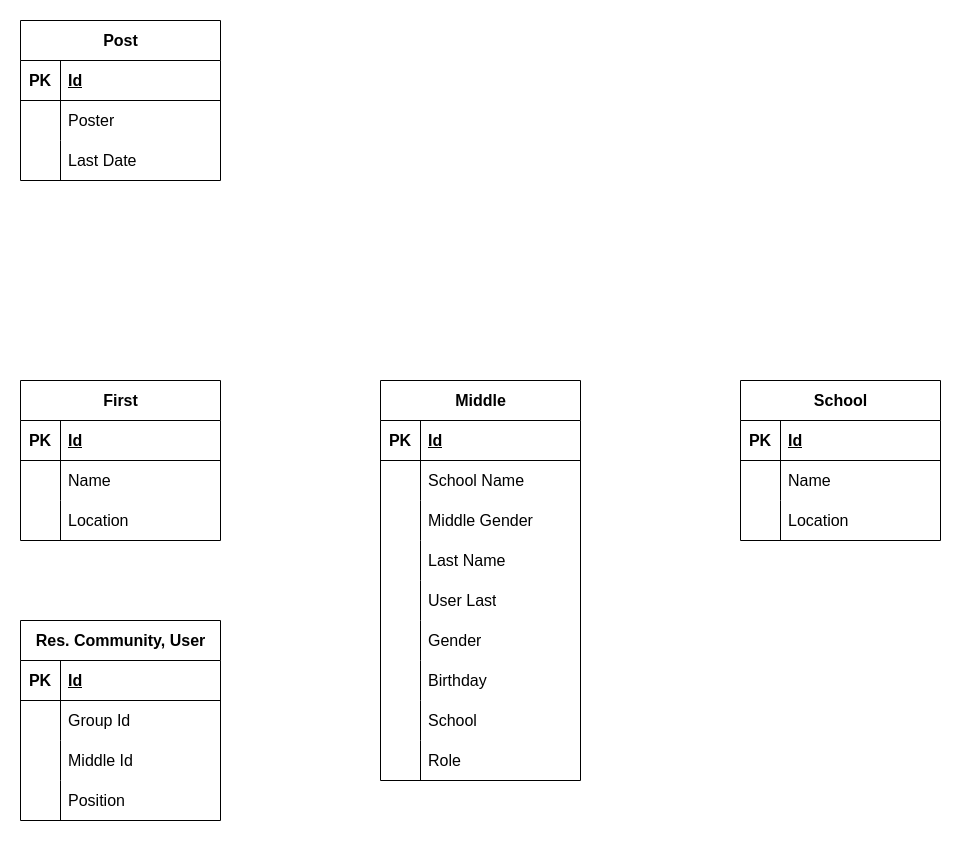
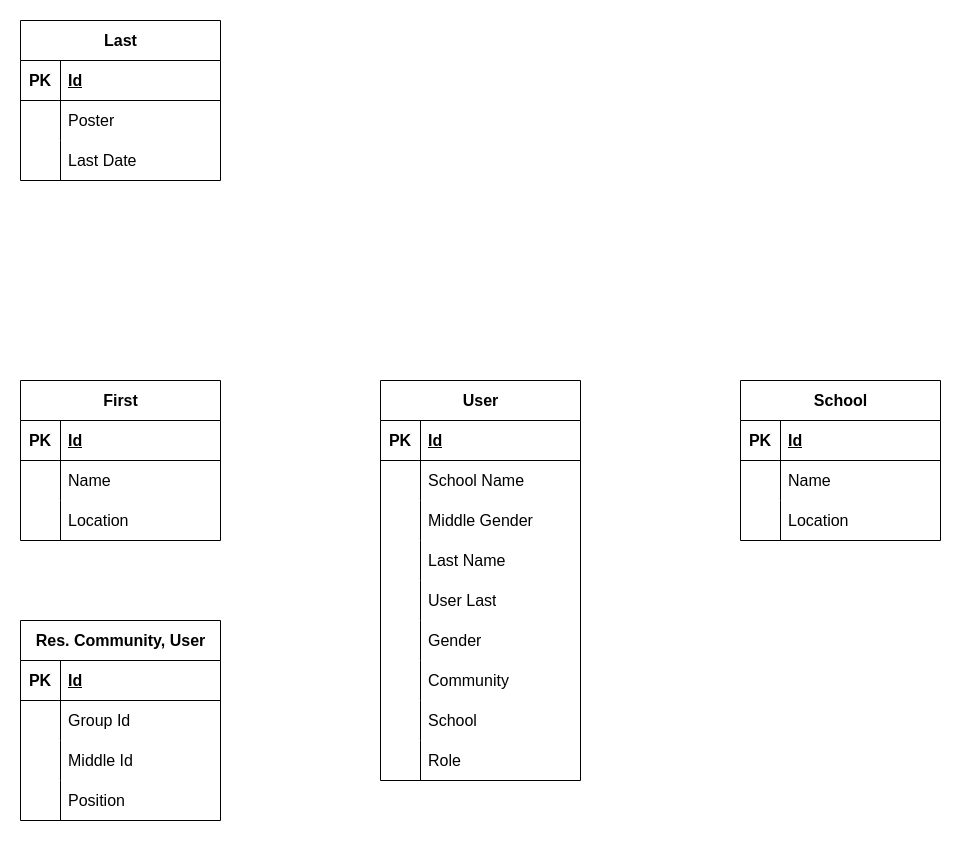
node "Post": label "Post" -> "Last"
node "Middle": label "Middle" -> "User"
node "Birthday": label "Birthday" -> "Community"
